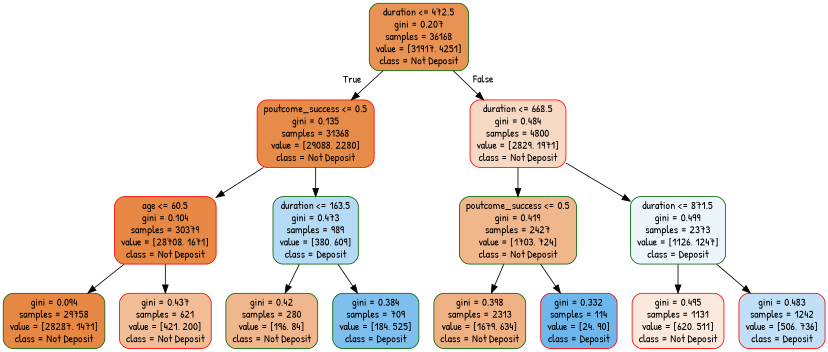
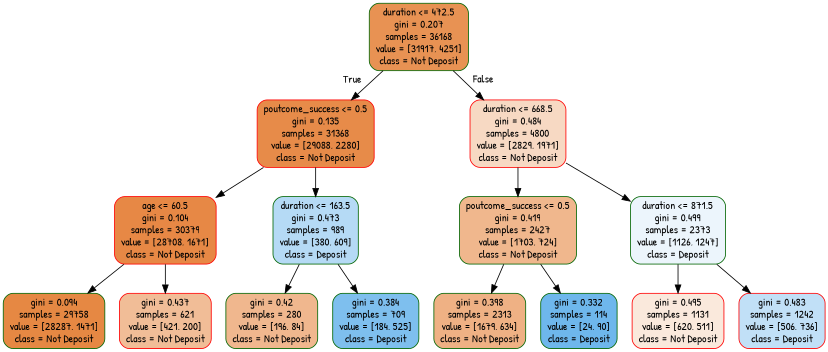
node "gini = 0.332 samples = 114 value = [24, 90] class = Deposit": color red -> darkgreen
